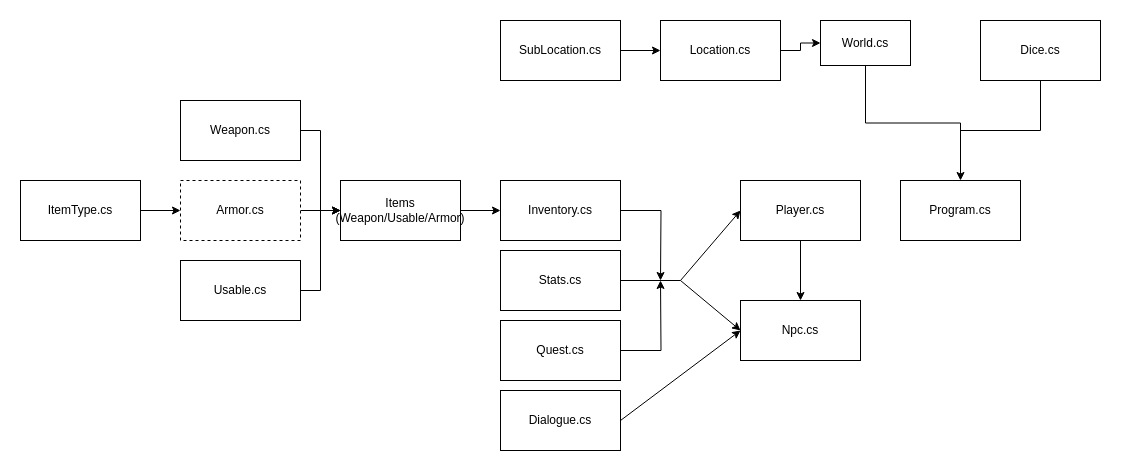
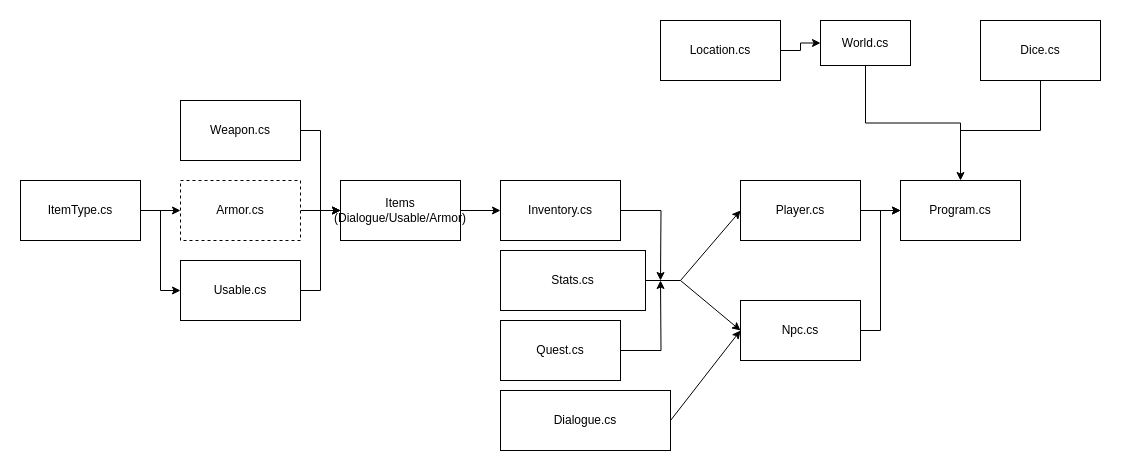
node "SubLocation.cs": removed
edge "SubLocation.cs" -> "Location.cs": removed
node "Items (Weapon/Usable/Armor)": label "Items (Weapon/Usable/Armor)" -> "Items (Dialogue/Usable/Armor)"
edge "ItemType.cs" -> "Usable.cs": added
edge "Player.cs" -> "Npc.cs": now "Player.cs" -> "Program.cs"
node "Stats.cs": size 120x60 -> 145x60
edge "Npc.cs" -> "Program.cs": added
node "Dialogue.cs": size 120x60 -> 170x60
